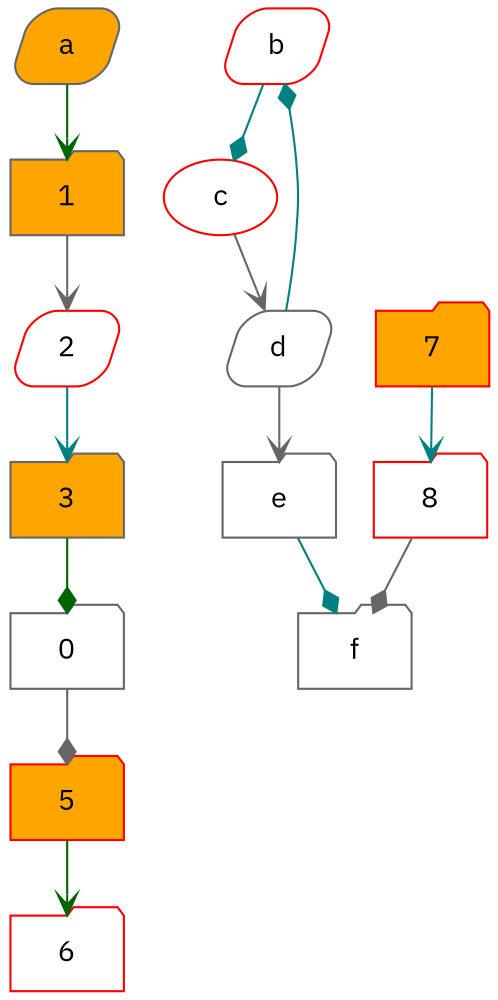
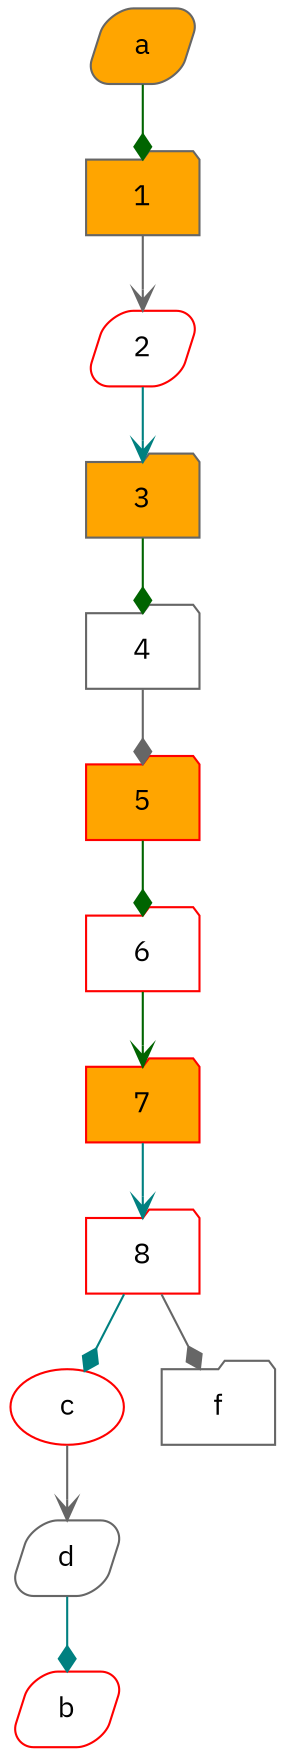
edge "a" -> "1": arrowhead vee -> diamond
edge "b" -> "c": now "8" -> "c"
node "e": removed
node "0": label "0" -> "4"
edge "5" -> "6": arrowhead vee -> diamond
edge "6" -> "7": added
